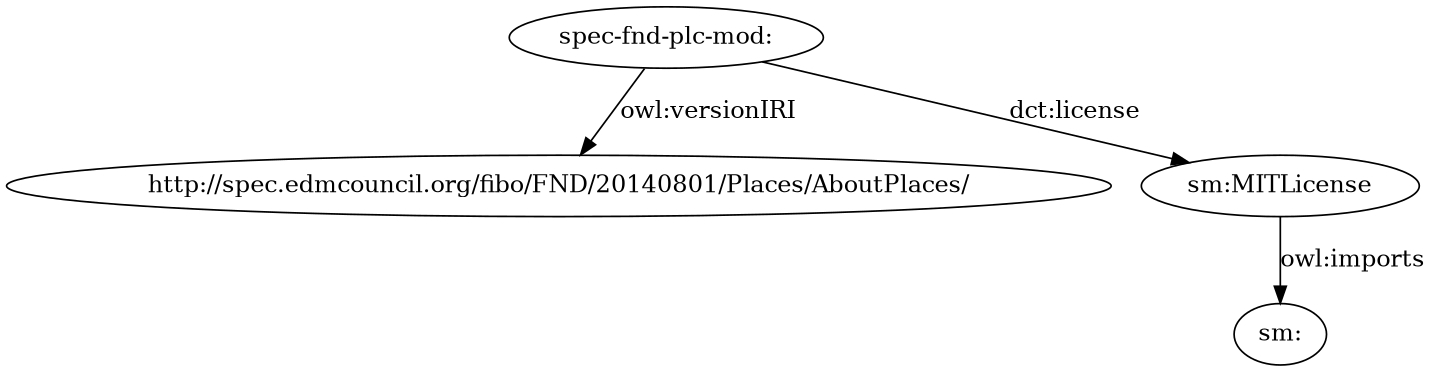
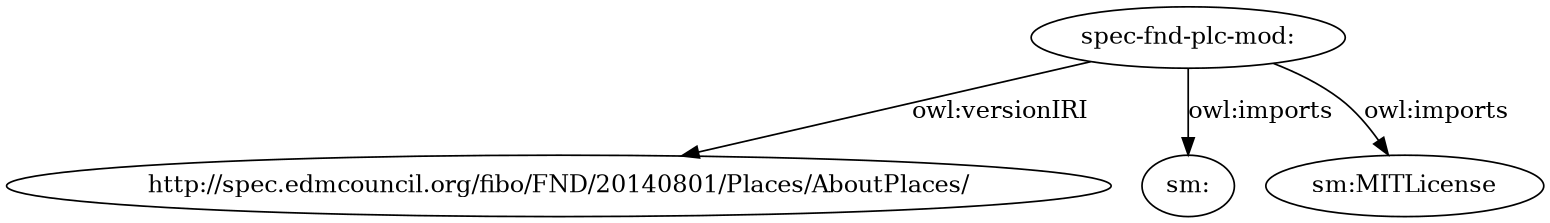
edge "spec-fnd-plc-mod:" -> "sm:MITLicense": label "dct:license" -> "owl:imports"
edge "sm:MITLicense" -> "sm:": now "spec-fnd-plc-mod:" -> "sm:"
